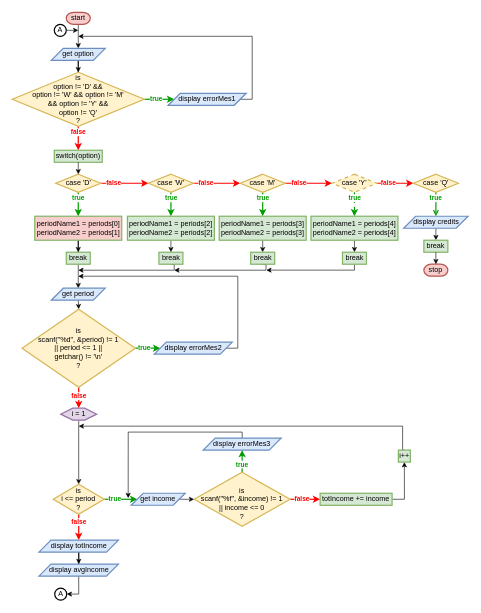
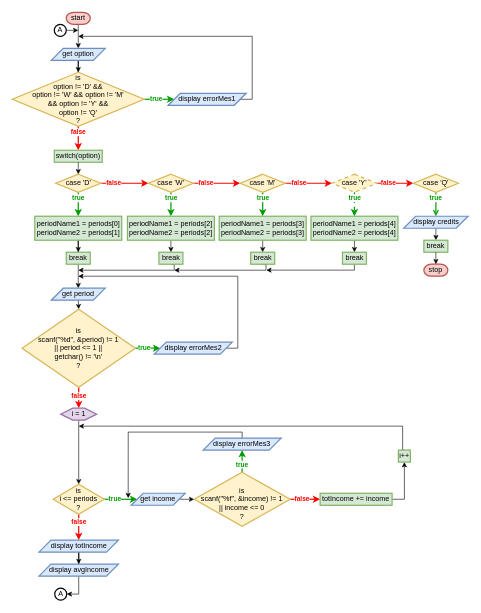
node "periodName1 = periods[0] periodName2 = periods[1]": fillcolor #f8cecc -> #d5e8d4
node "is i <= period ?": label "is i <= period ?" -> "is i <= periods ?"
